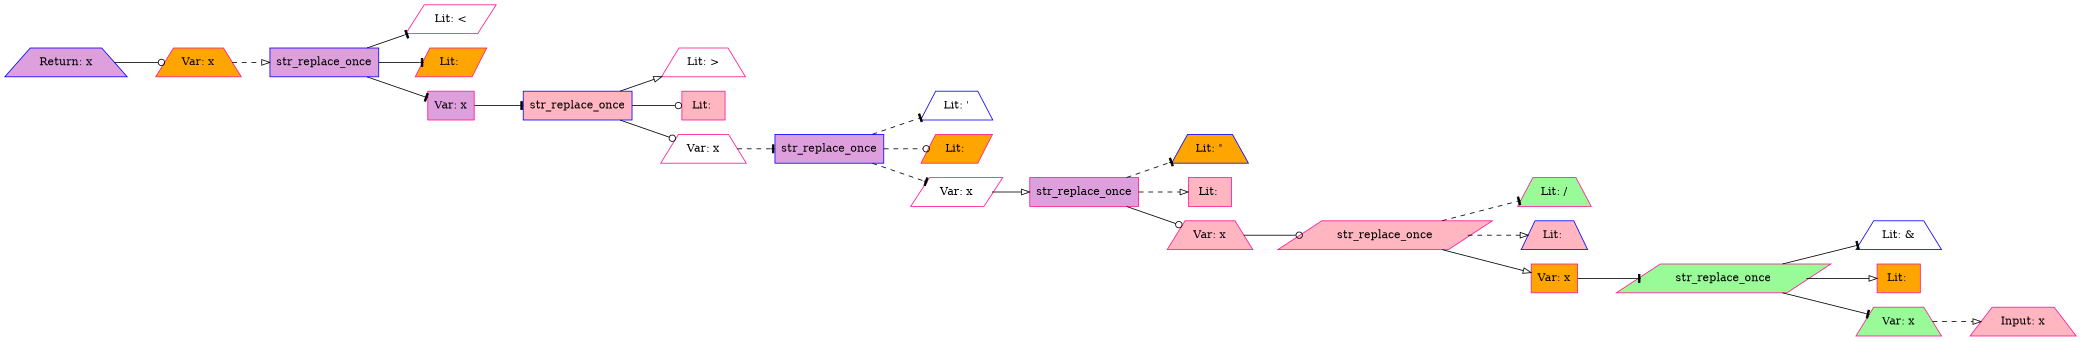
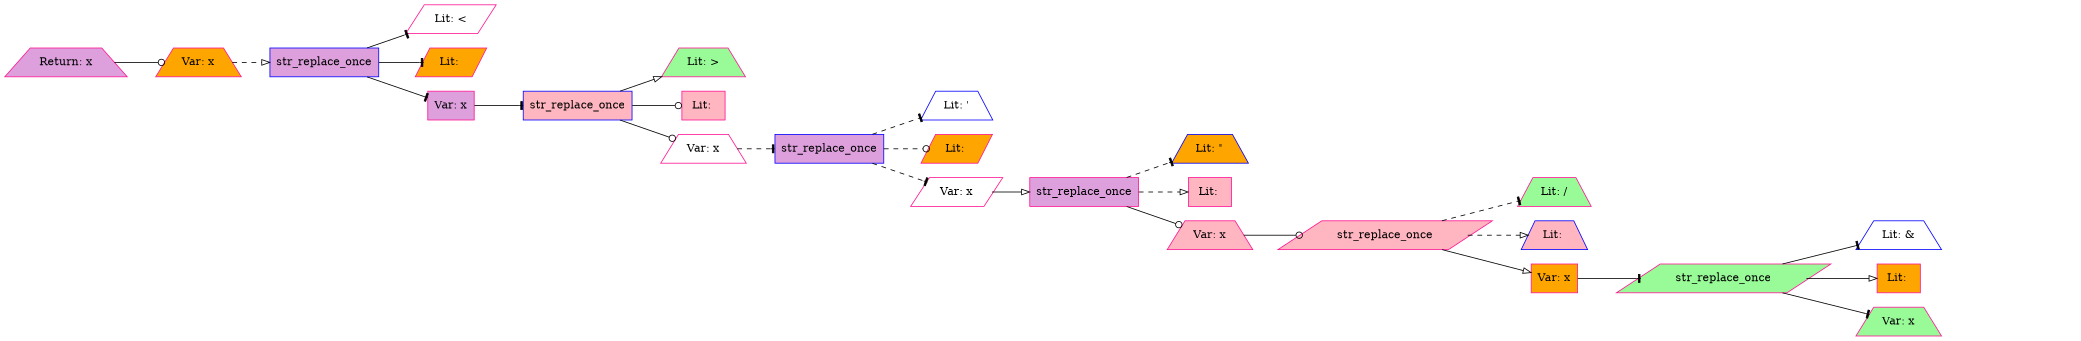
node "Return: x": color blue -> deeppink
node "Lit: >": fillcolor white -> palegreen
node "Input: x": removed
